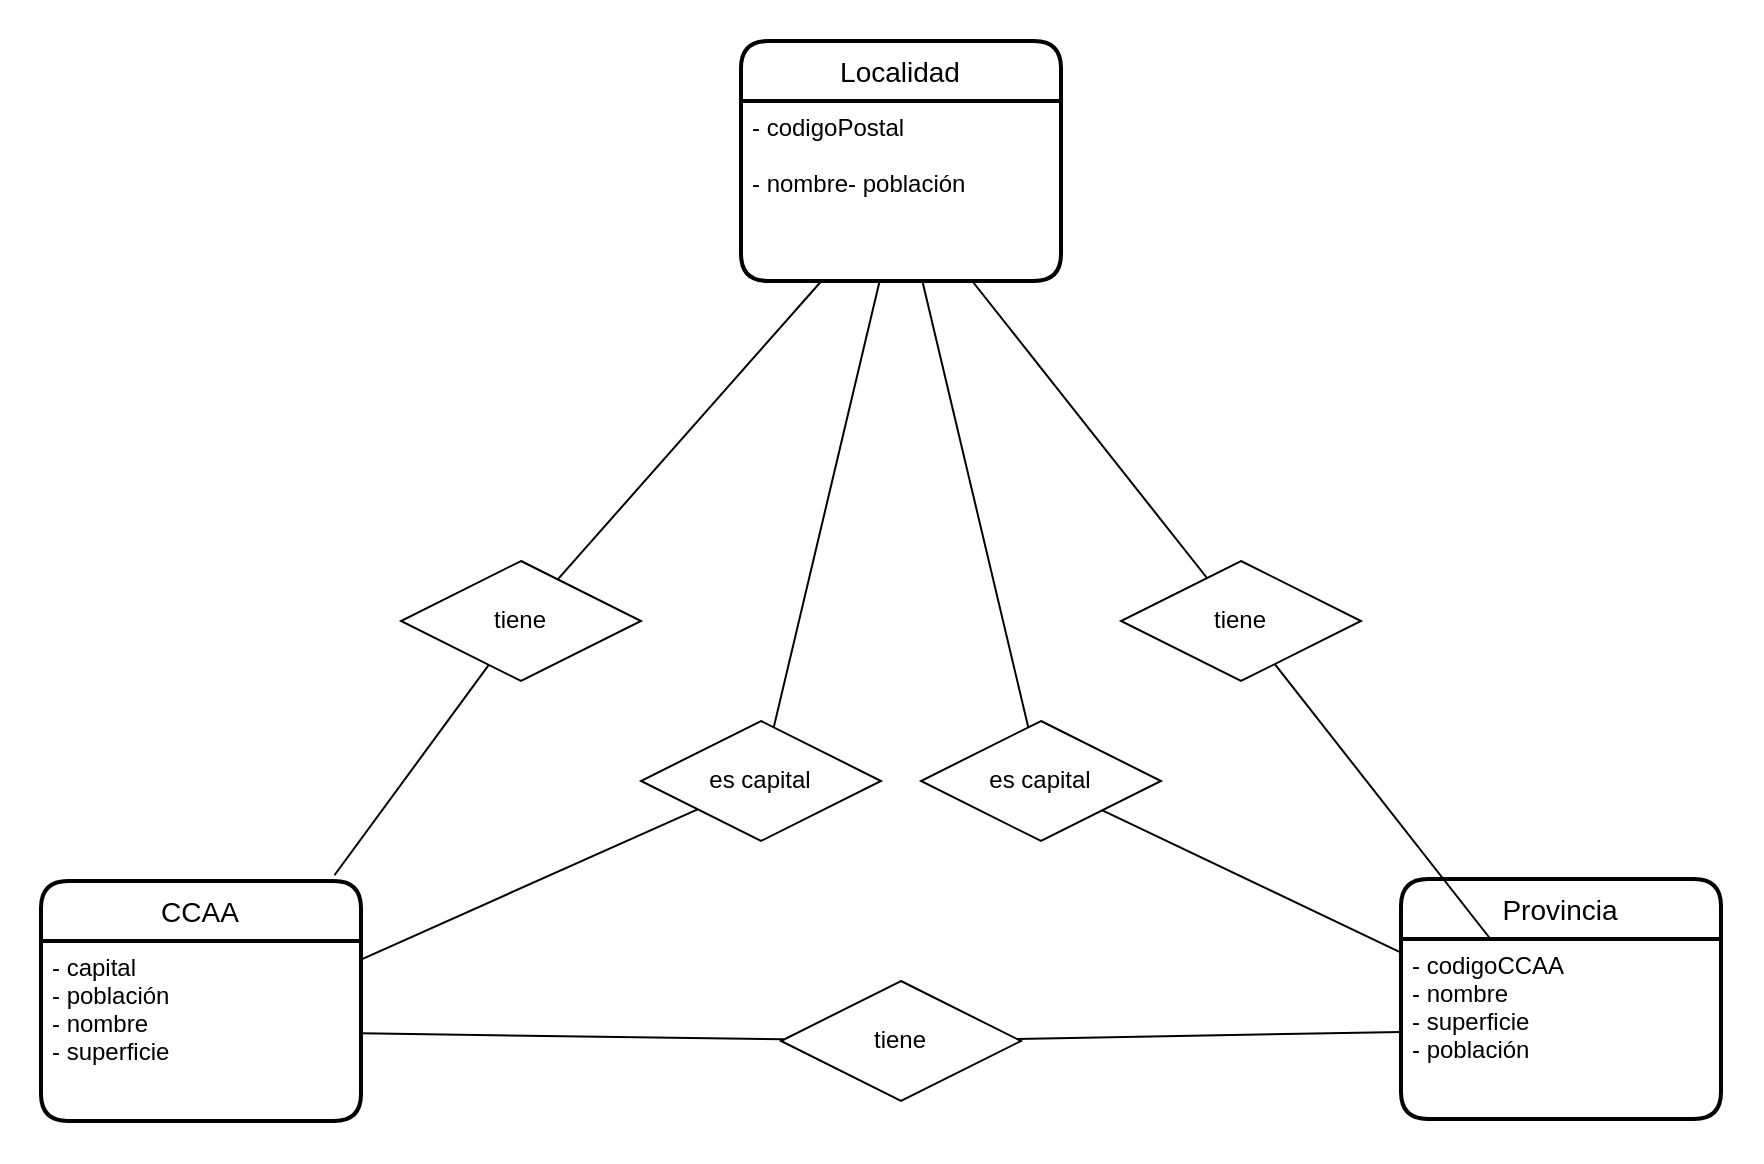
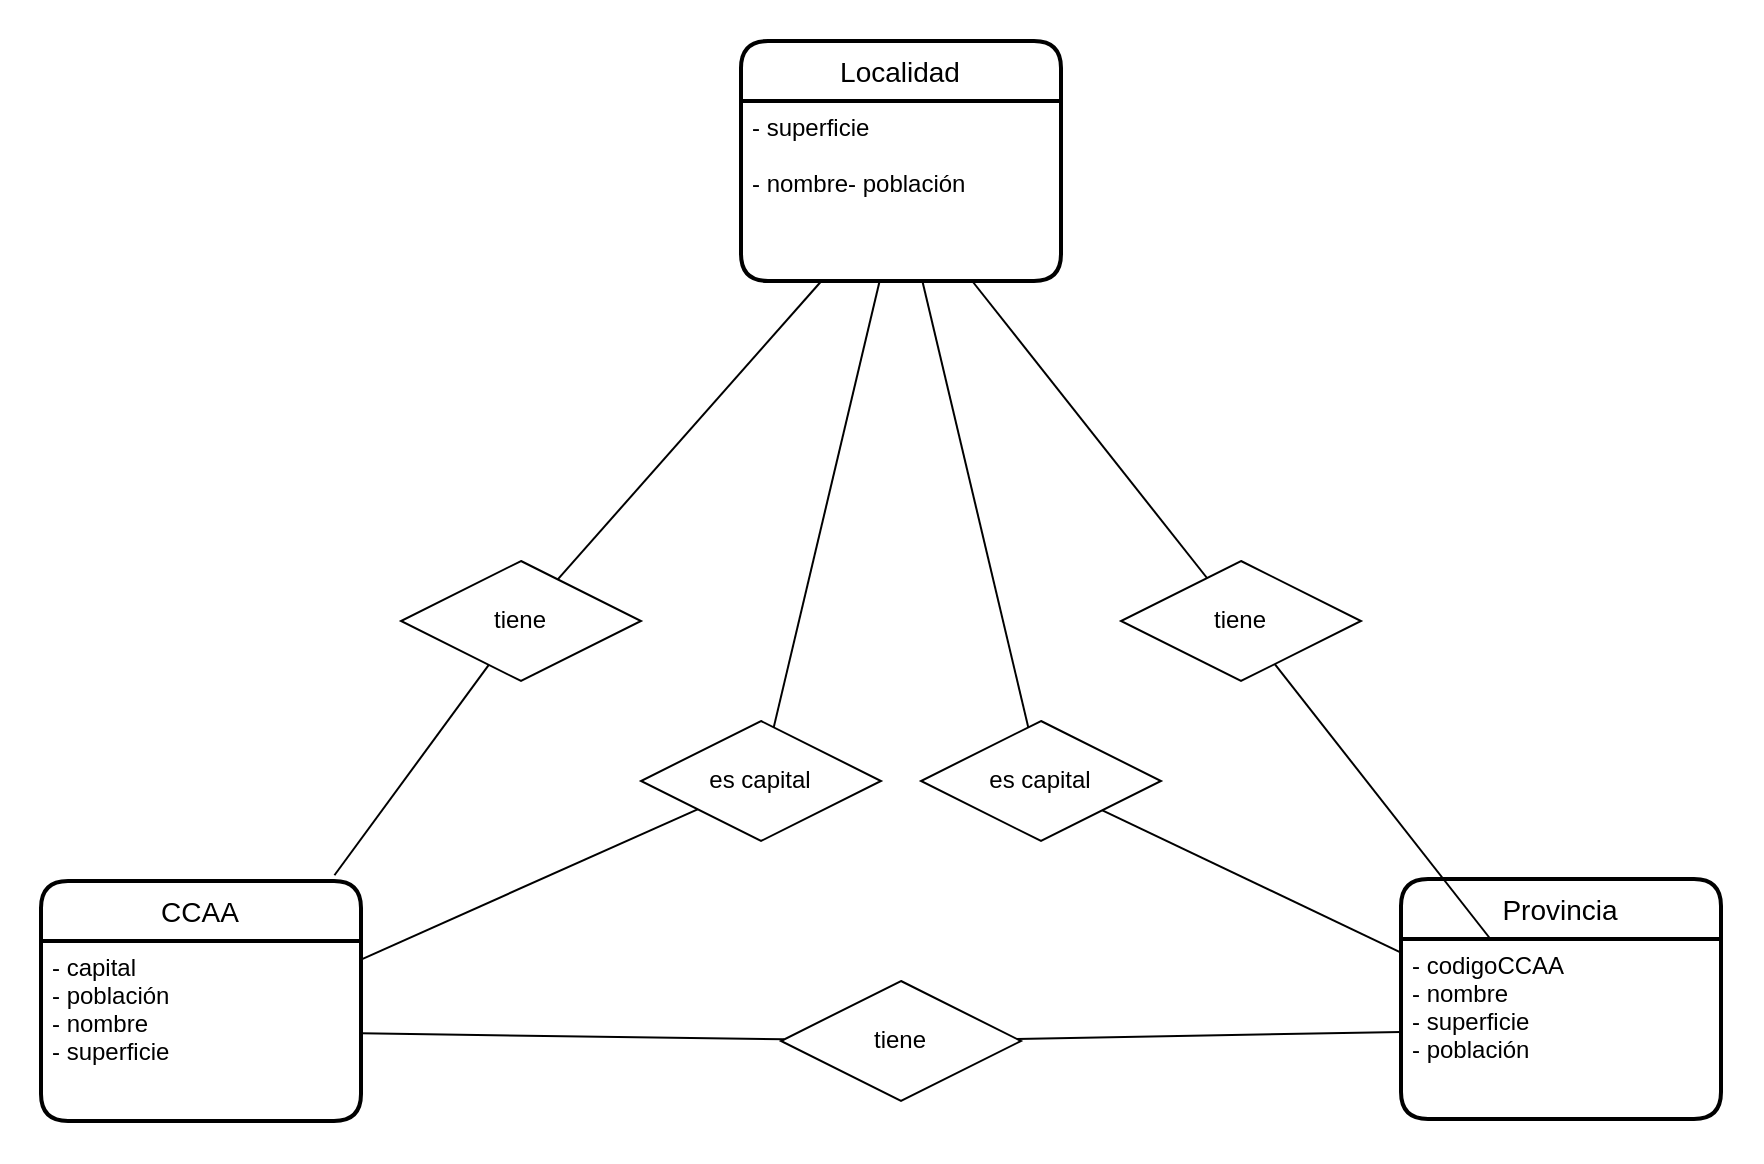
node "- codigoPostal - nombre- población": label "- codigoPostal - nombre- población" -> "- superficie - nombre- población"
